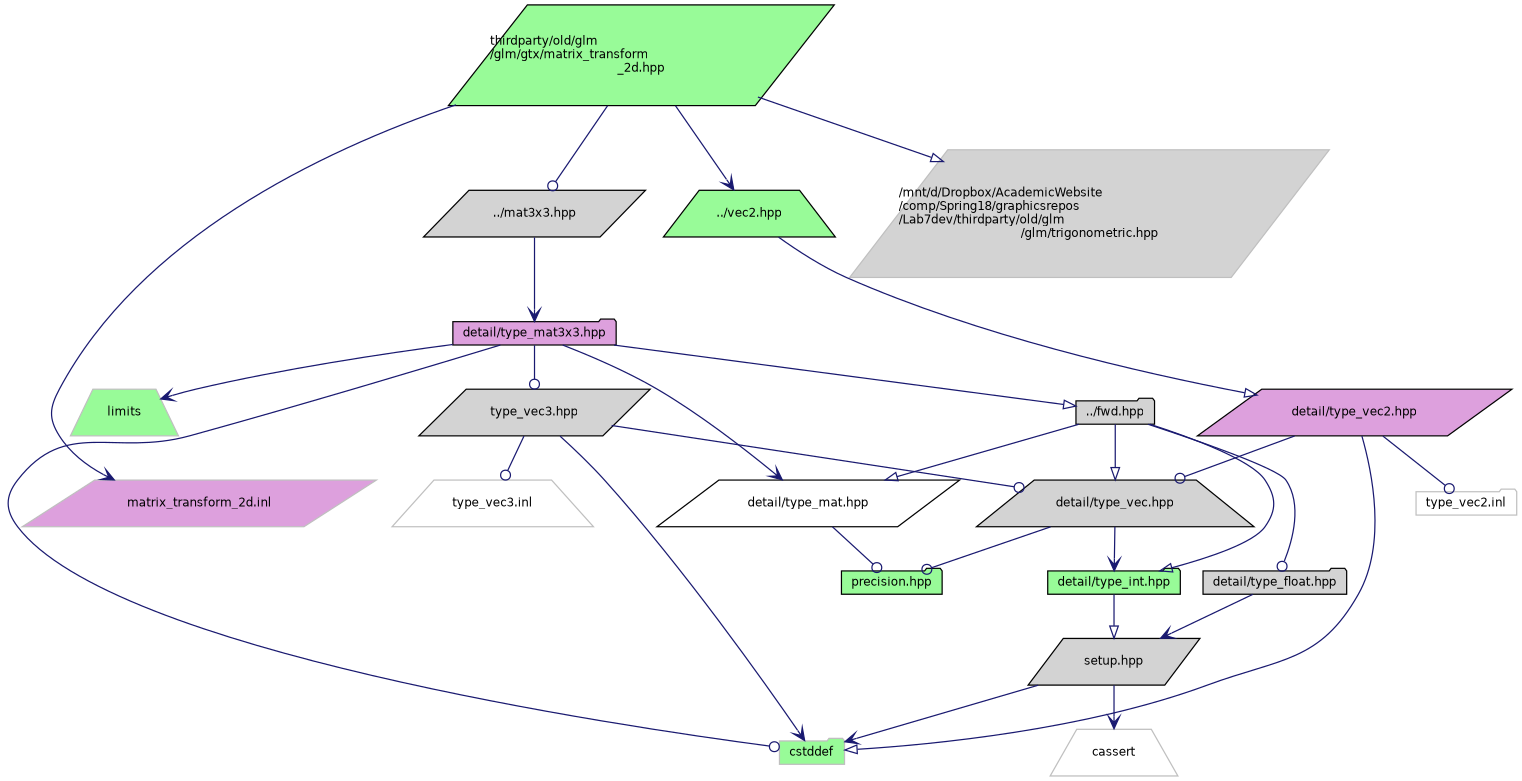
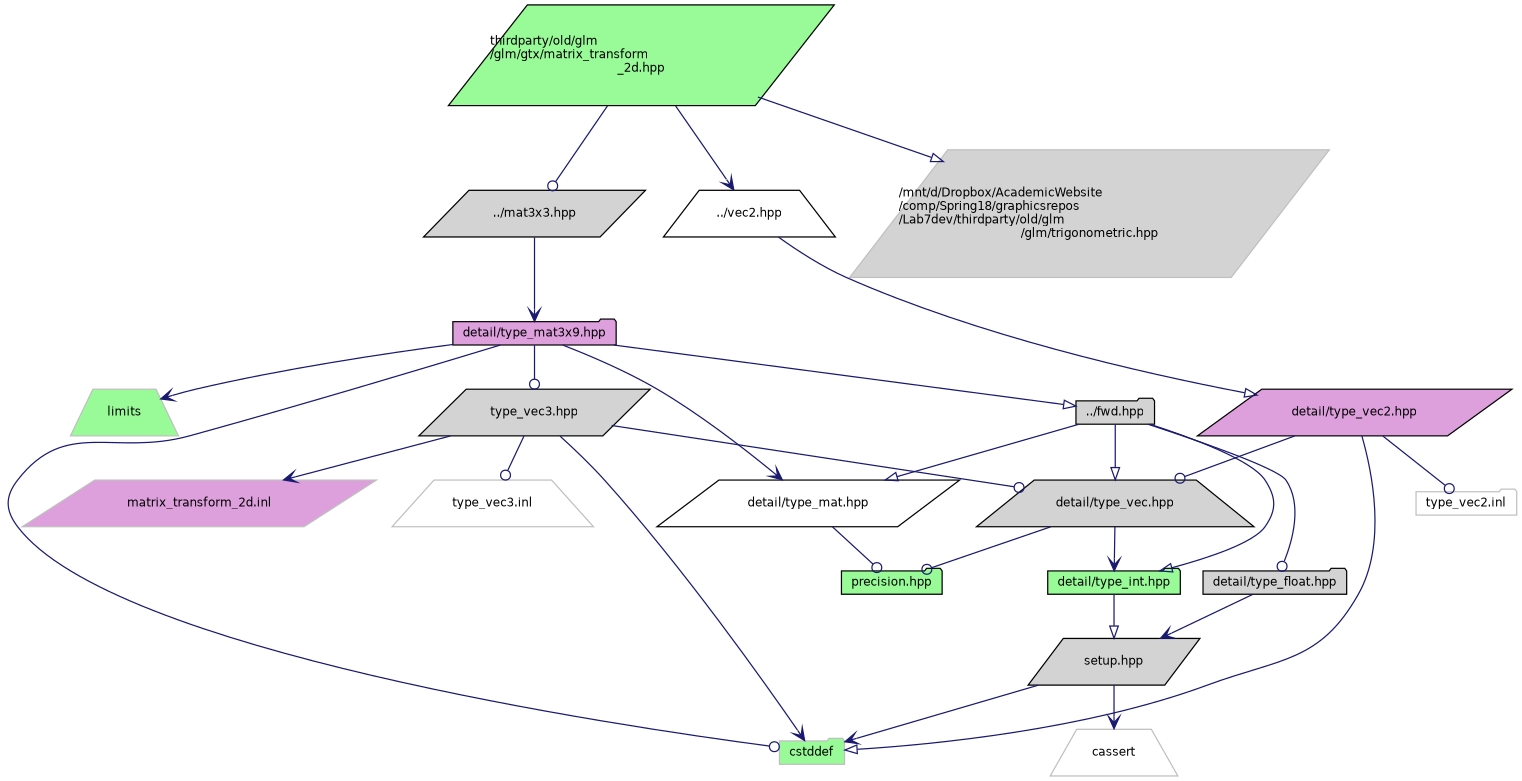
node "../vec2.hpp": fillcolor palegreen -> white
edge "thirdparty/old/glm /glm/gtx/matrix_transform _2d.hpp" -> "matrix_transform_2d.inl": now "type_vec3.hpp" -> "matrix_transform_2d.inl"
node "detail/type_mat3x3.hpp": label "detail/type_mat3x3.hpp" -> "detail/type_mat3x9.hpp"
